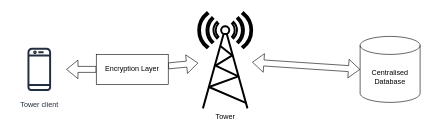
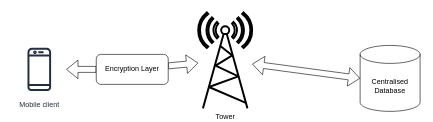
node "Encryption Layer": shape rectangle -> rounded rectangle
node "Centralised Database": moved (390, 69) -> (390, 78)
node "Tower client": label "Tower client" -> "Mobile client"
